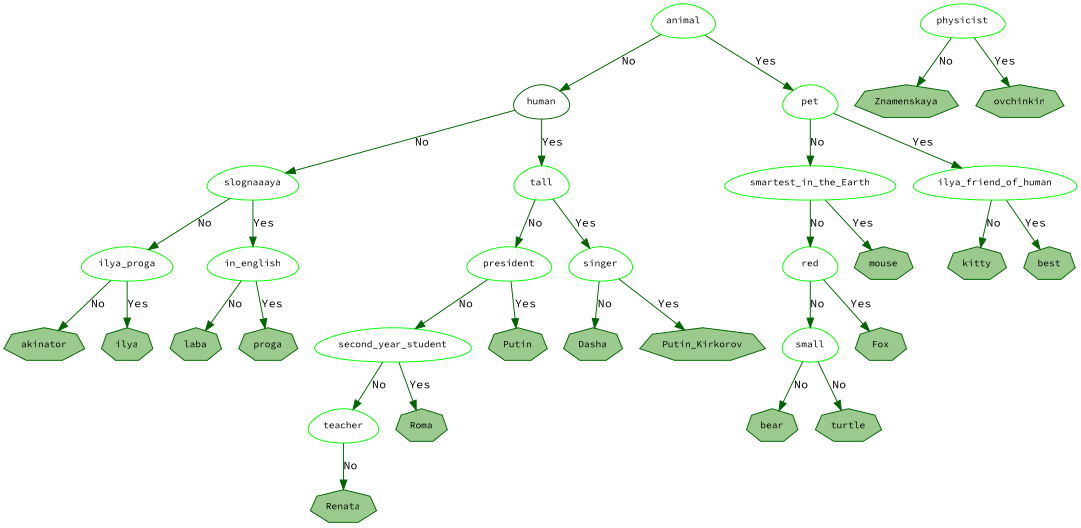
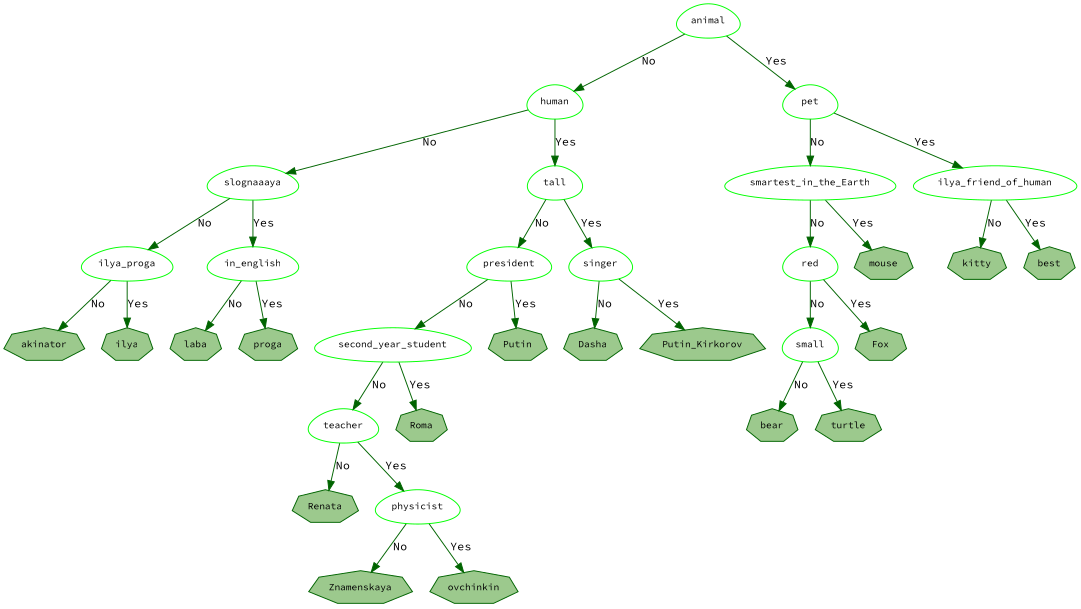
node "human": color darkgreen -> green
edge "small" -> "turtle": label "No" -> "Yes"
edge "teacher" -> "physicist": added, label "Yes"
